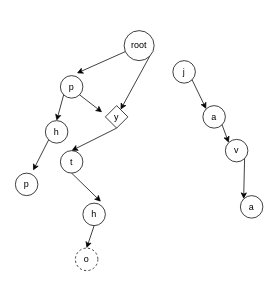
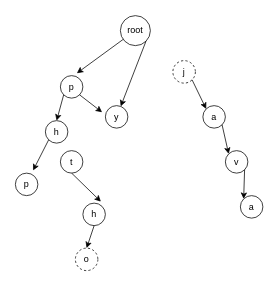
node "root": moved (139, 45) -> (135, 30)
node "j": style solid -> dashed
node "y": shape diamond -> ellipse
edge "y" -> "t": removed
node "v": moved (237, 150) -> (237, 162)
